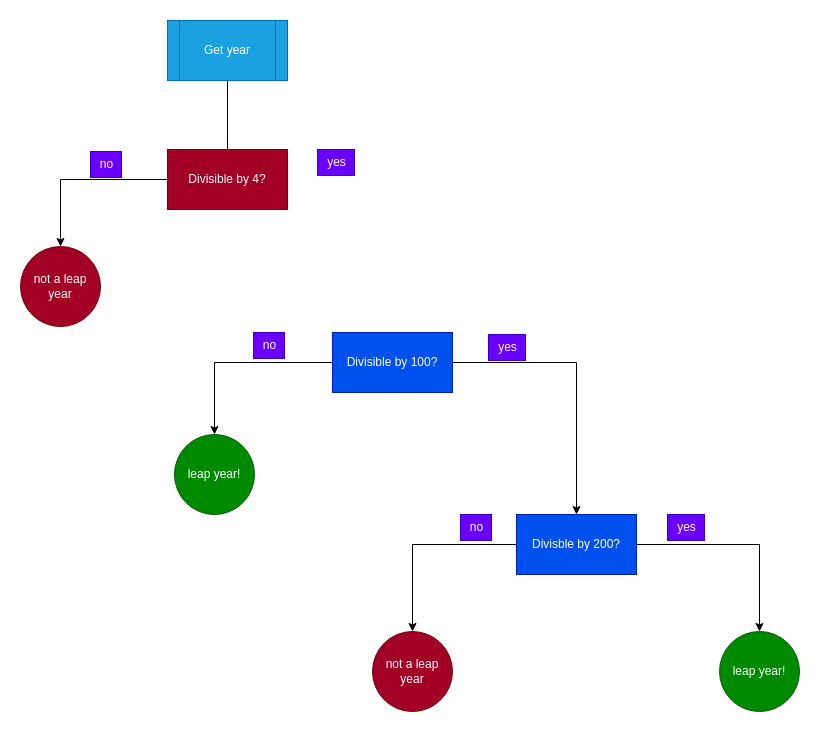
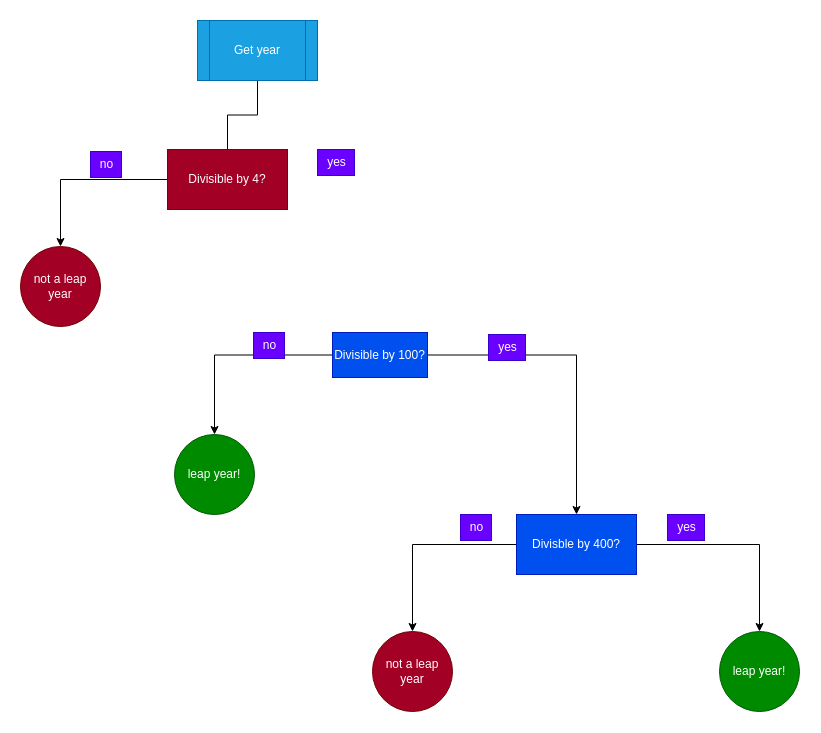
node "Get year": moved (228, 51) -> (258, 51)
node "Divisible by 100?": size 120x60 -> 95x45
node "Divisble by 200?": label "Divisble by 200?" -> "Divisble by 400?"
